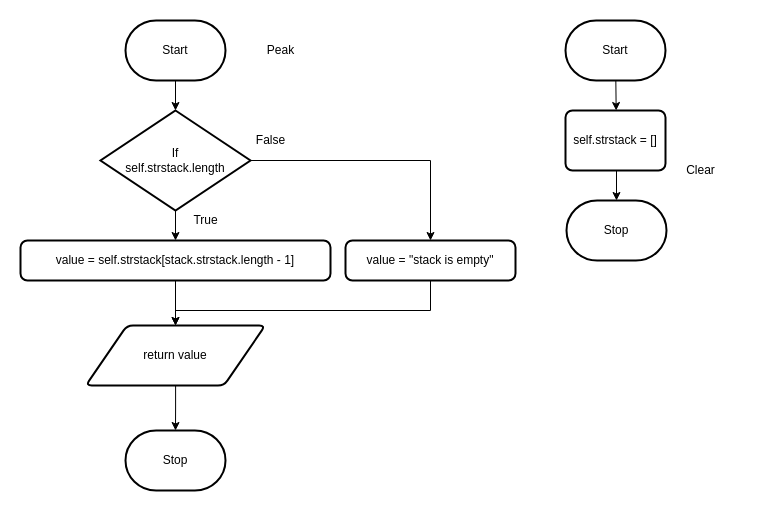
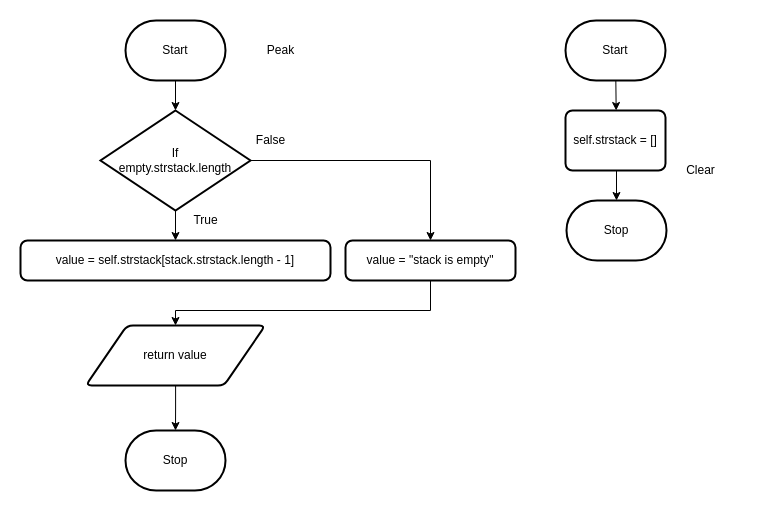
node "If self.strstack.length": label "If self.strstack.length" -> "If empty.strstack.length"
edge "value = self.strstack[stack.strstack.length - 1]" -> "return value": removed
